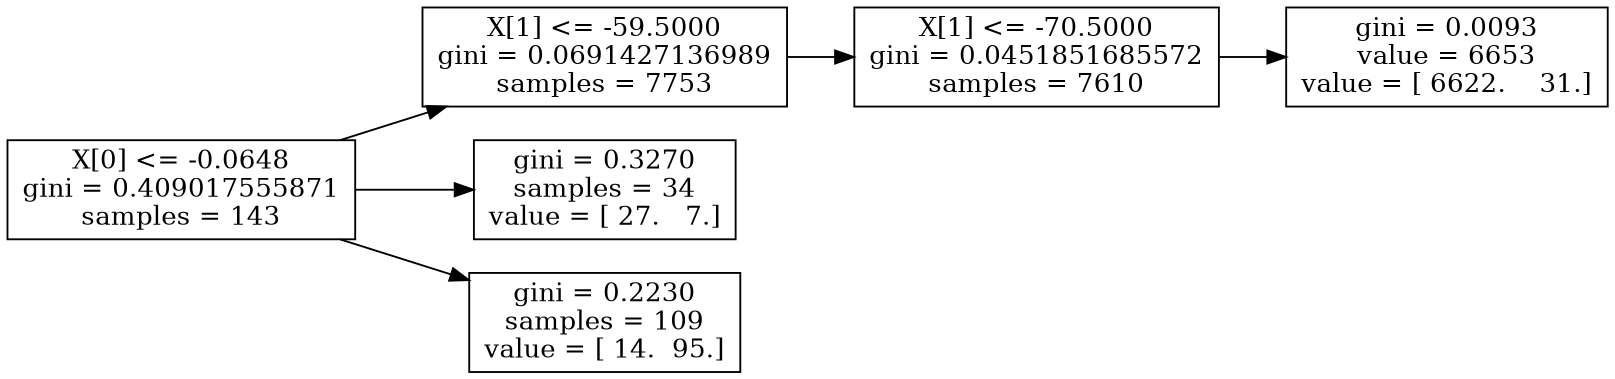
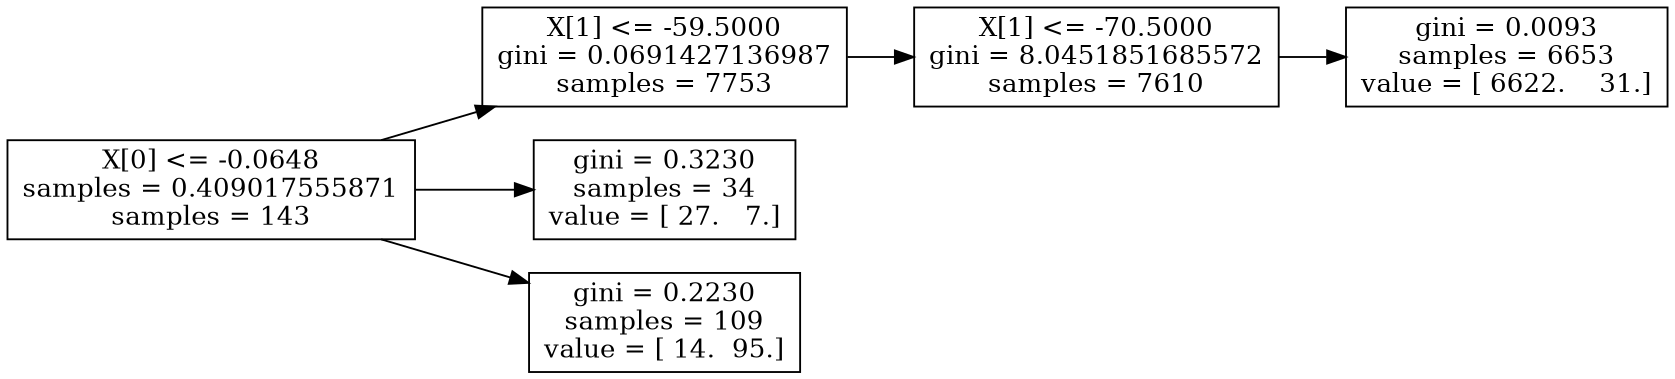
node "X[1] <= -59.5000 gini = 0.0691427136989 samples = 7753": label "X[1] <= -59.5000 gini = 0.0691427136989 samples = 7753" -> "X[1] <= -59.5000 gini = 0.0691427136987 samples = 7753"
node "X[1] <= -70.5000 gini = 0.0451851685572 samples = 7610": label "X[1] <= -70.5000 gini = 0.0451851685572 samples = 7610" -> "X[1] <= -70.5000 gini = 8.0451851685572 samples = 7610"
node "gini = 0.0093 value = 6653 value = [ 6622.    31.]": label "gini = 0.0093 value = 6653 value = [ 6622.    31.]" -> "gini = 0.0093 samples = 6653 value = [ 6622.    31.]"
node "X[0] <= -0.0648 gini = 0.409017555871 samples = 143": label "X[0] <= -0.0648 gini = 0.409017555871 samples = 143" -> "X[0] <= -0.0648 samples = 0.409017555871 samples = 143"
node "gini = 0.3270 samples = 34 value = [ 27.   7.]": label "gini = 0.3270 samples = 34 value = [ 27.   7.]" -> "gini = 0.3230 samples = 34 value = [ 27.   7.]"
